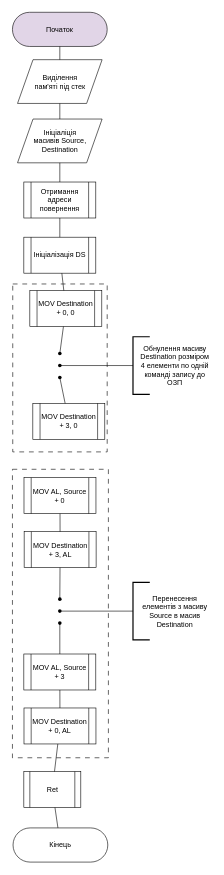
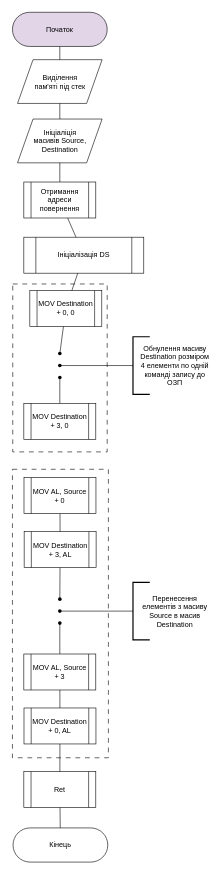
node "Ініціалізація DS": size 72x36 -> 120x36
node "MOV Destination + 3, 0": moved (69, 422) -> (60, 422)
node "Ret": size 57x36 -> 72x36
